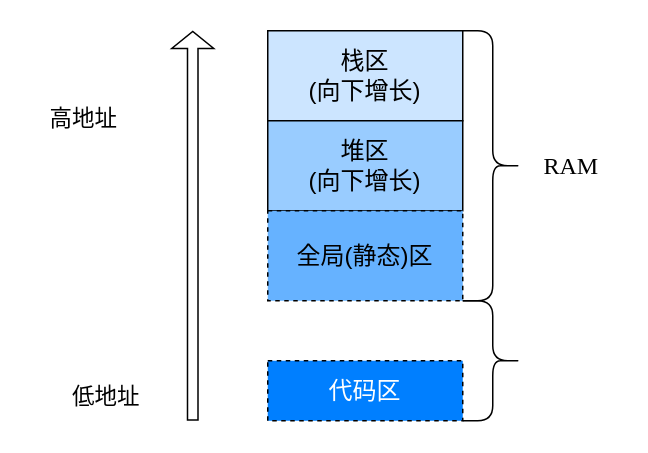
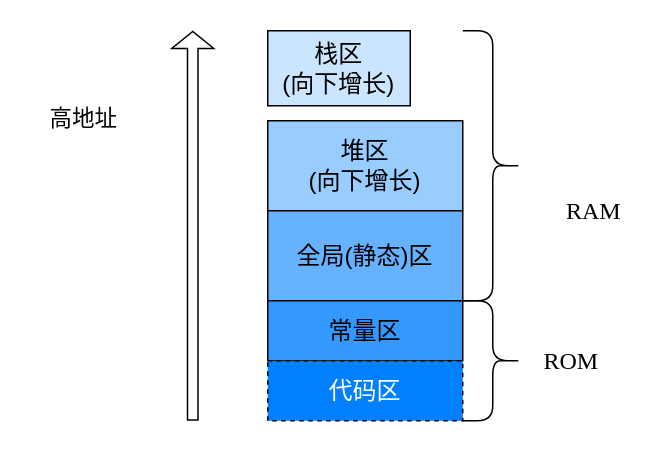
node "栈区 (向下增长)": size 195x90 -> 143x75
node "RAM": moved (571, 166) -> (593, 211)
node "全局(静态)区": style dashed -> solid
node "常量区": added
node "ROM": added
node "低地址": removed
